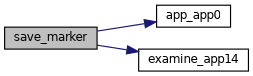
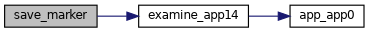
edge "save_marker" -> "app_app0": now "examine_app14" -> "app_app0"
